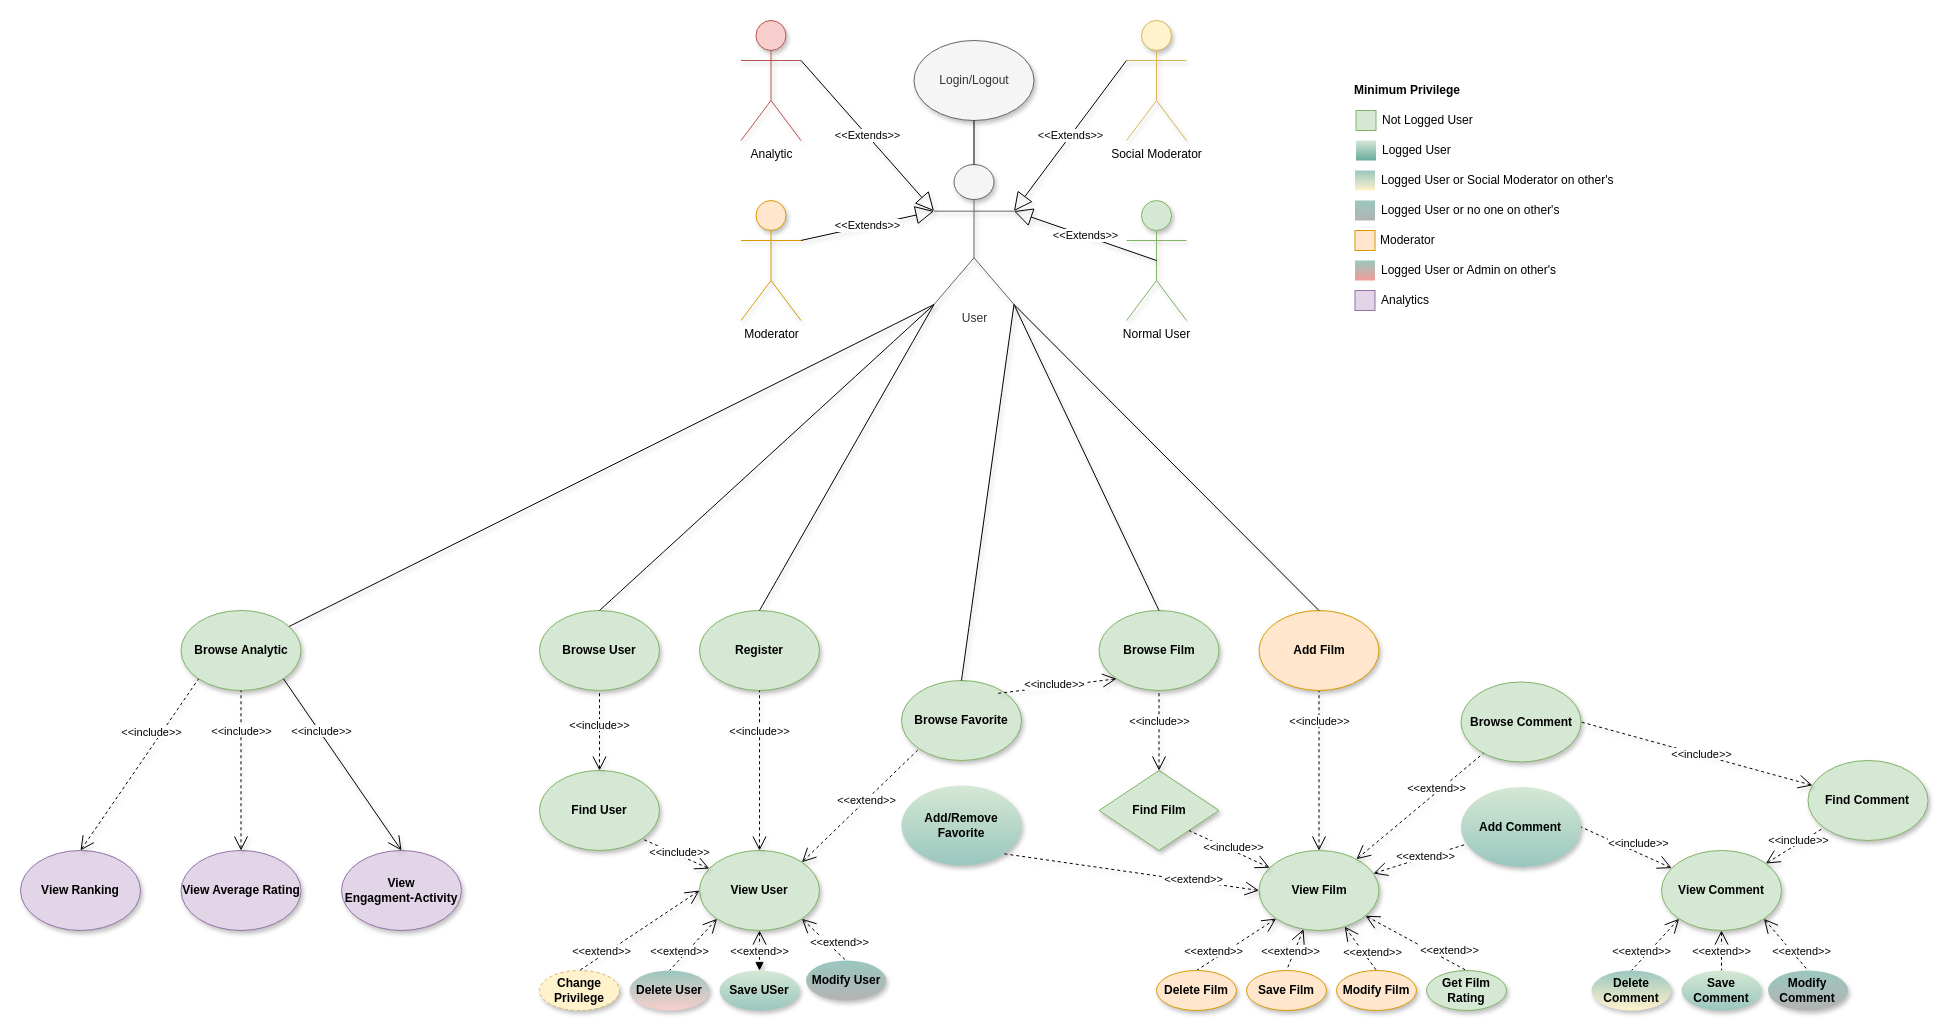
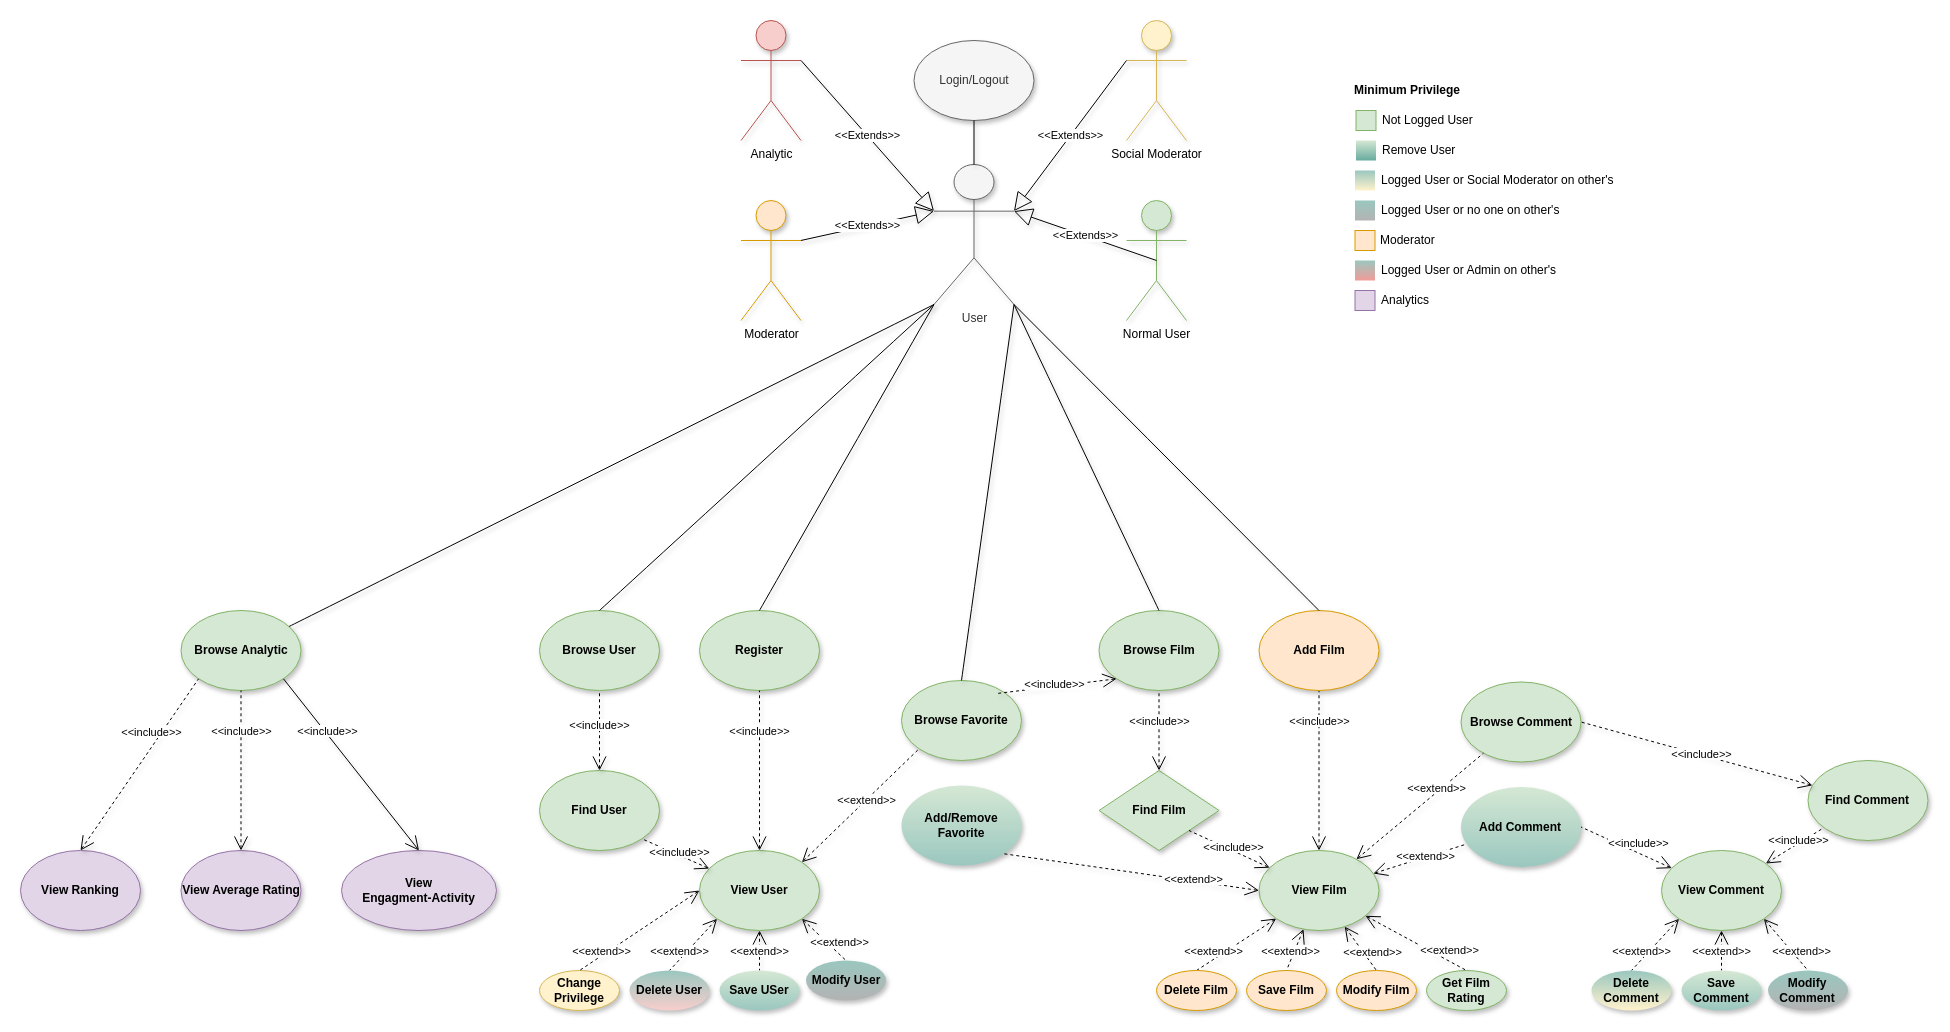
node "Logged User": label "Logged User" -> "Remove User"
node "View Engagment-Activity": size 120x80 -> 155x80
edge "View User" -- "Save USer": arrowhead block -> none
node "Change Privilege": style dashed -> solid
